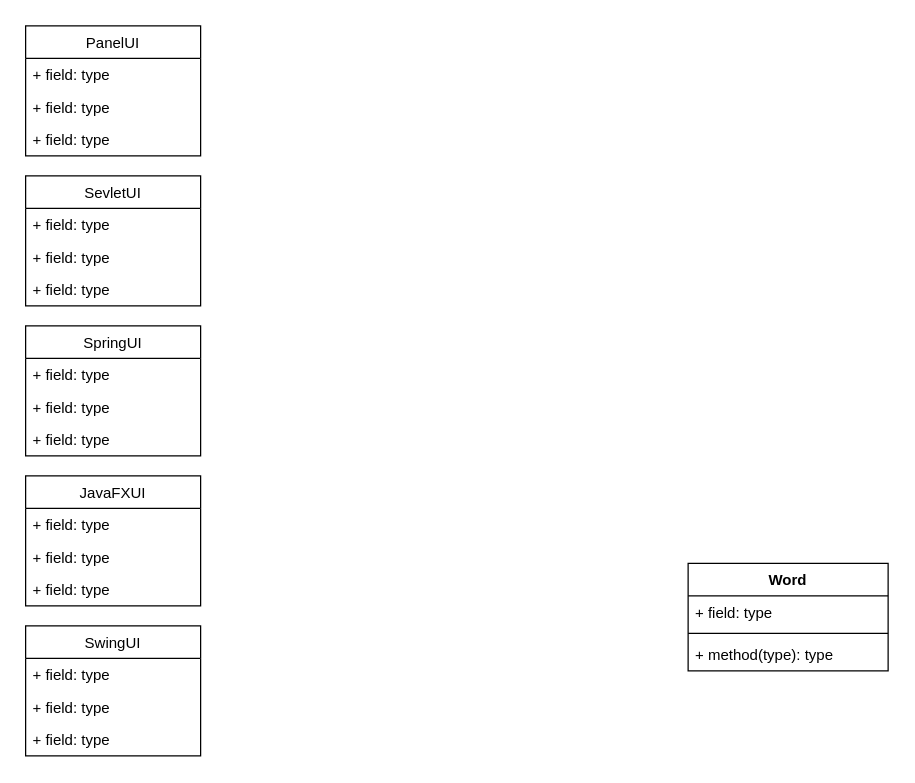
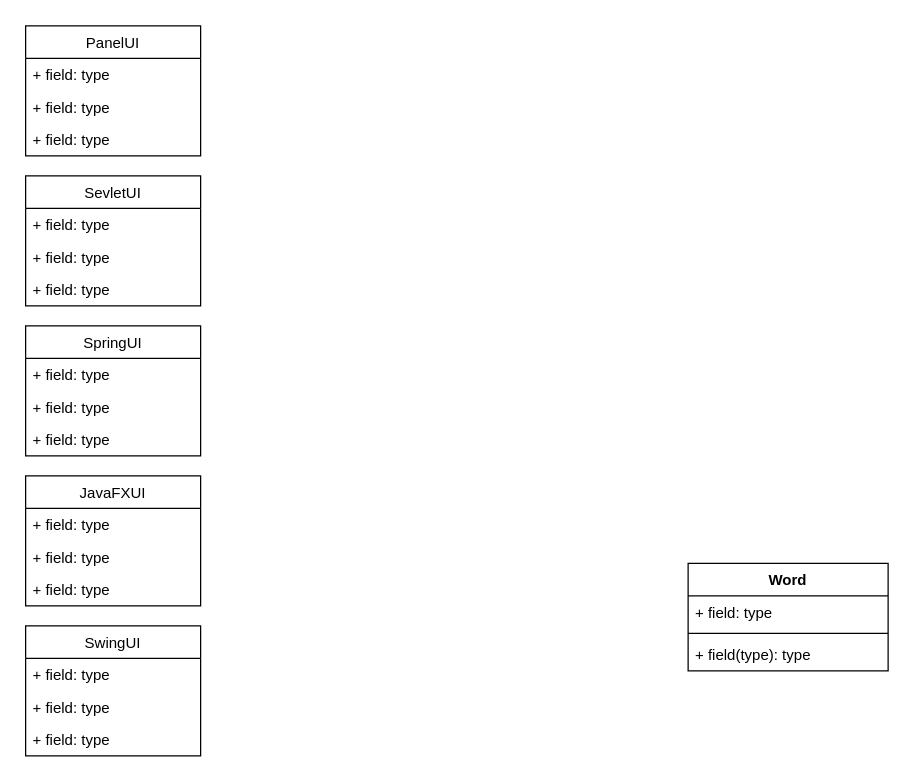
node "+ method(type): type": label "+ method(type): type" -> "+ field(type): type"
